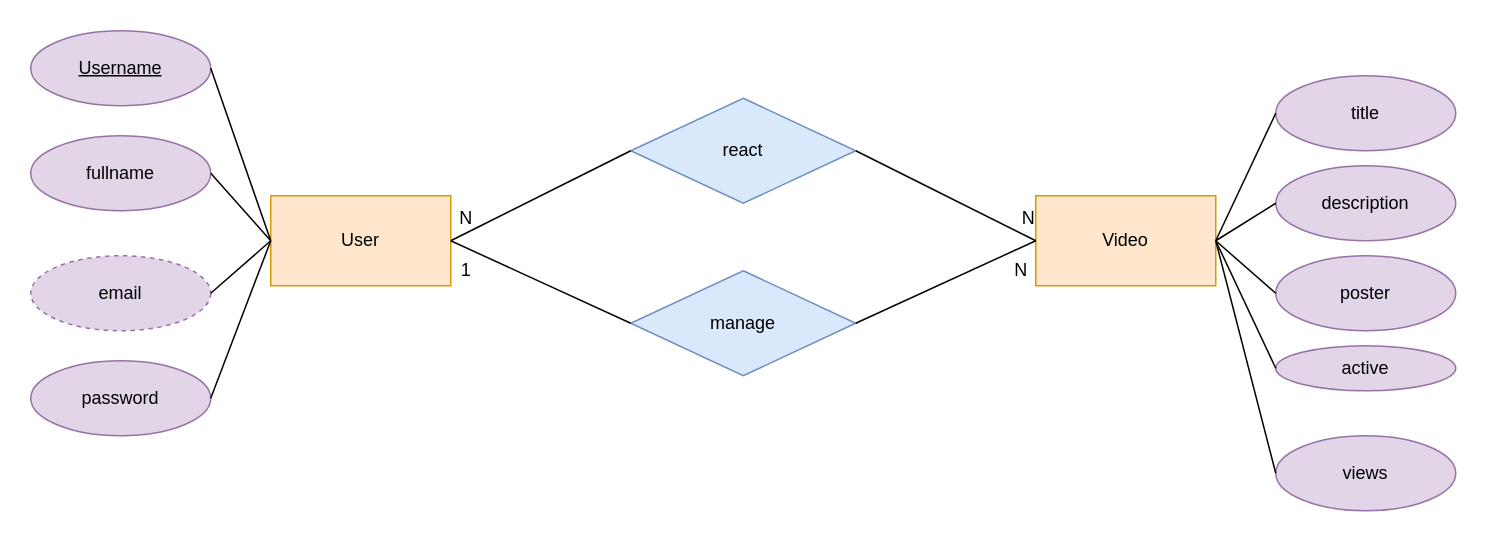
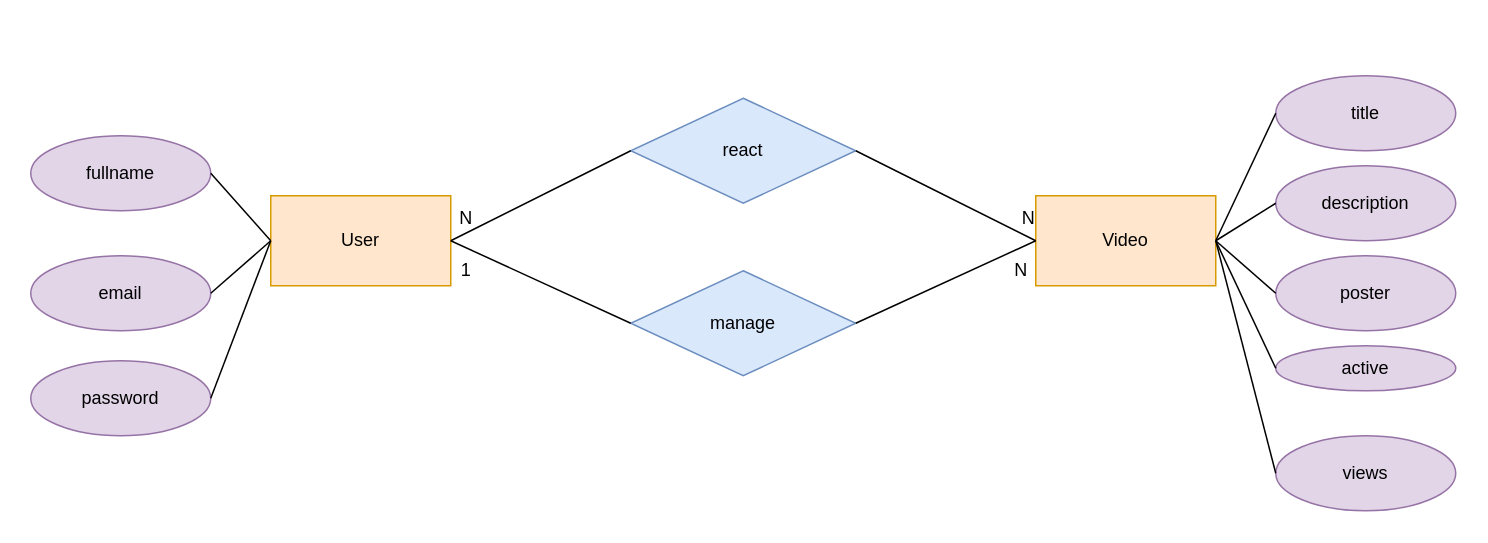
node "Username": removed
edge "Username" -- "User": removed
node "email": style dashed -> solid
